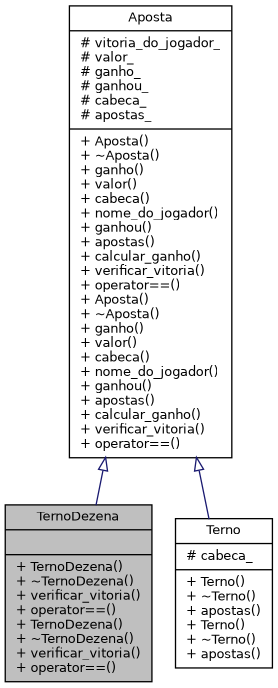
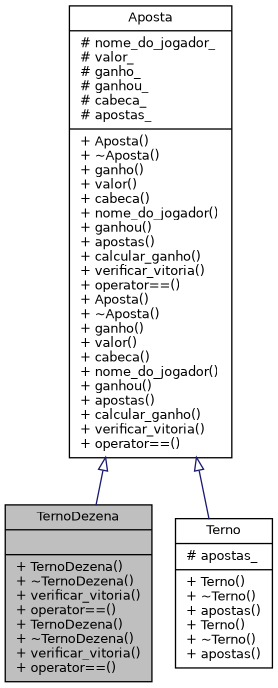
node "Aposta": text "# vitoria_do_jogador_" -> "# nome_do_jogador_"
node "Terno": text "# cabeca_" -> "# apostas_"
